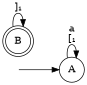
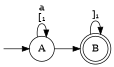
edge "A" -> "B": added
